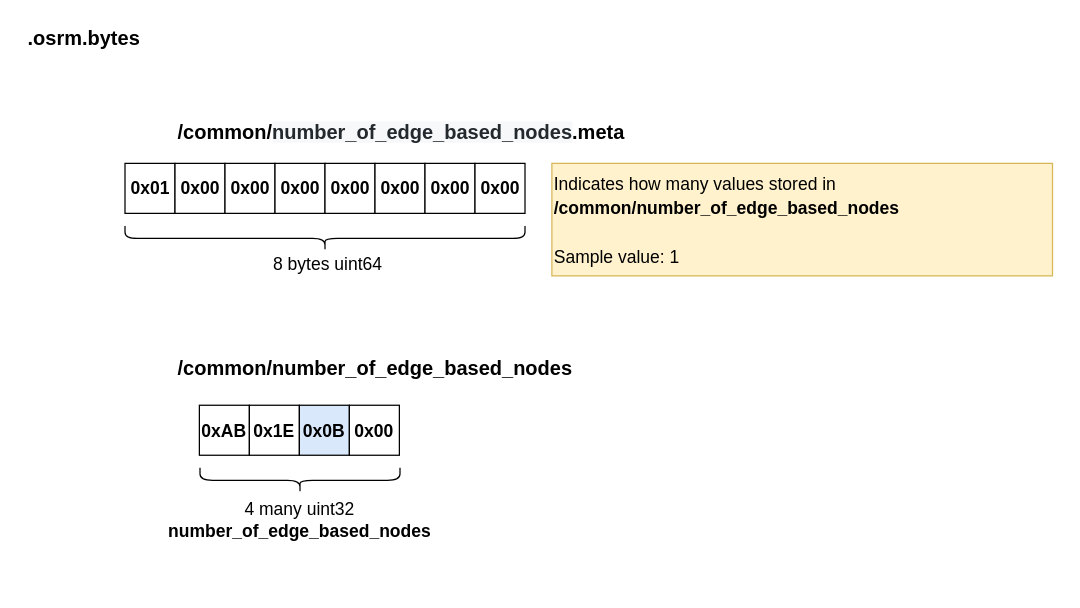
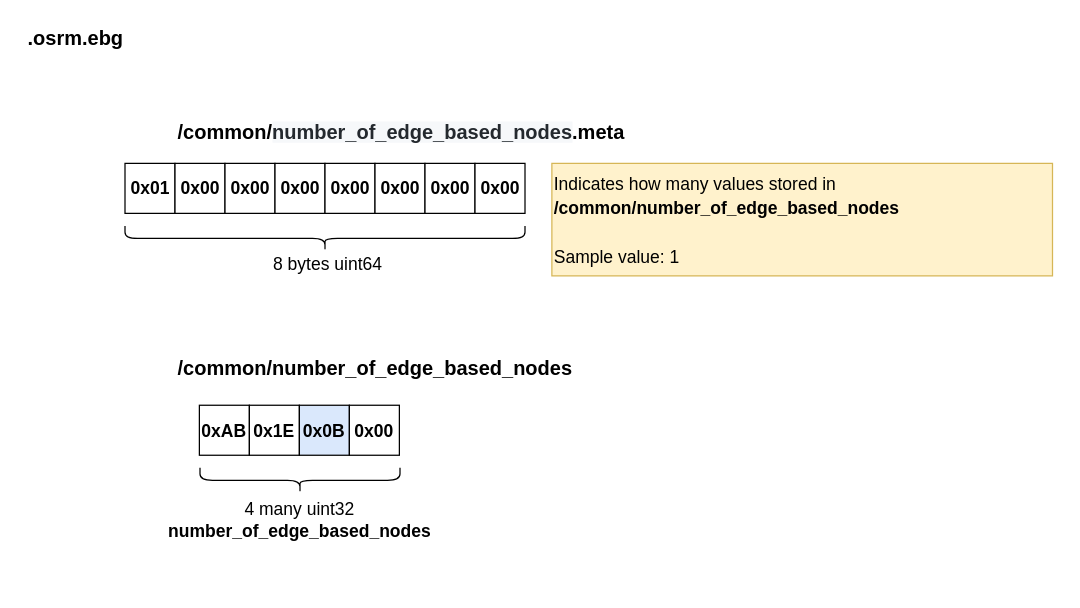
node ".osrm.bytes": label ".osrm.bytes" -> ".osrm.ebg"
